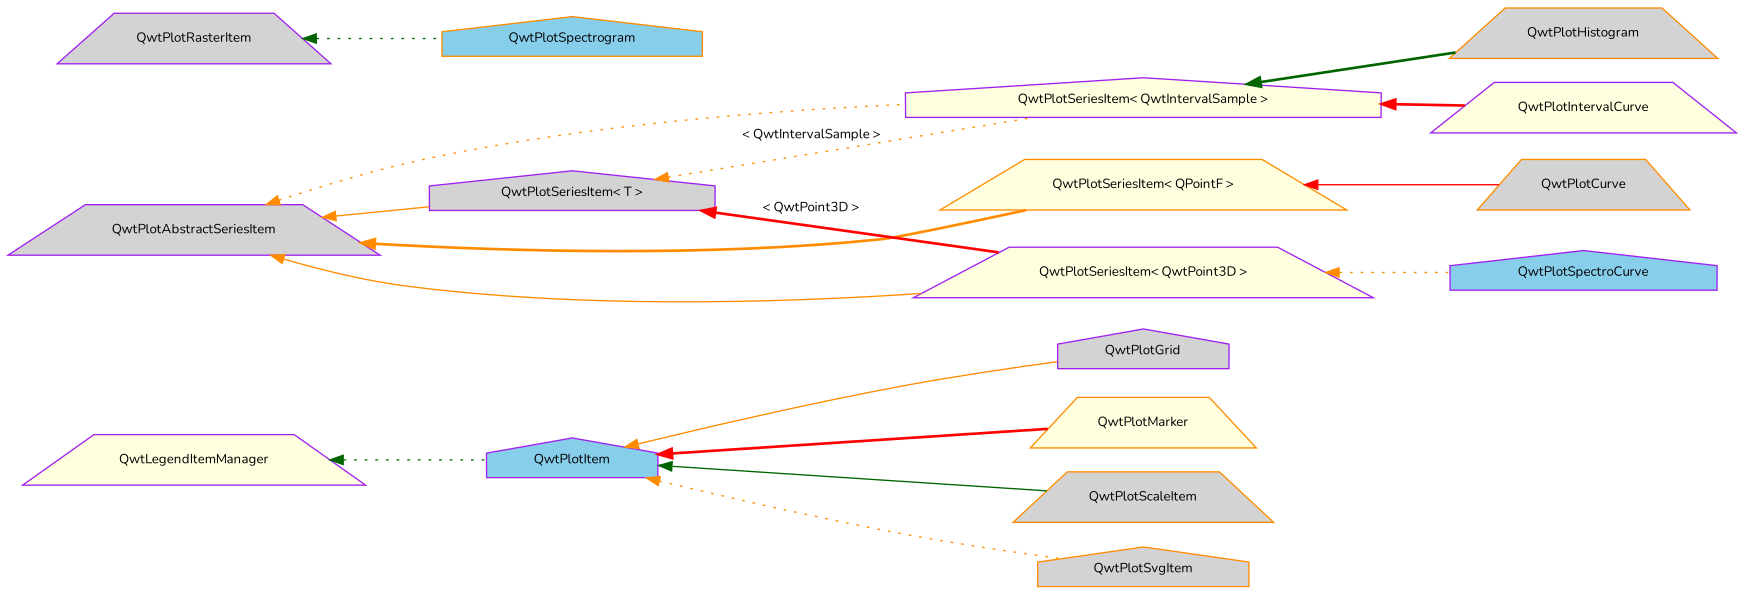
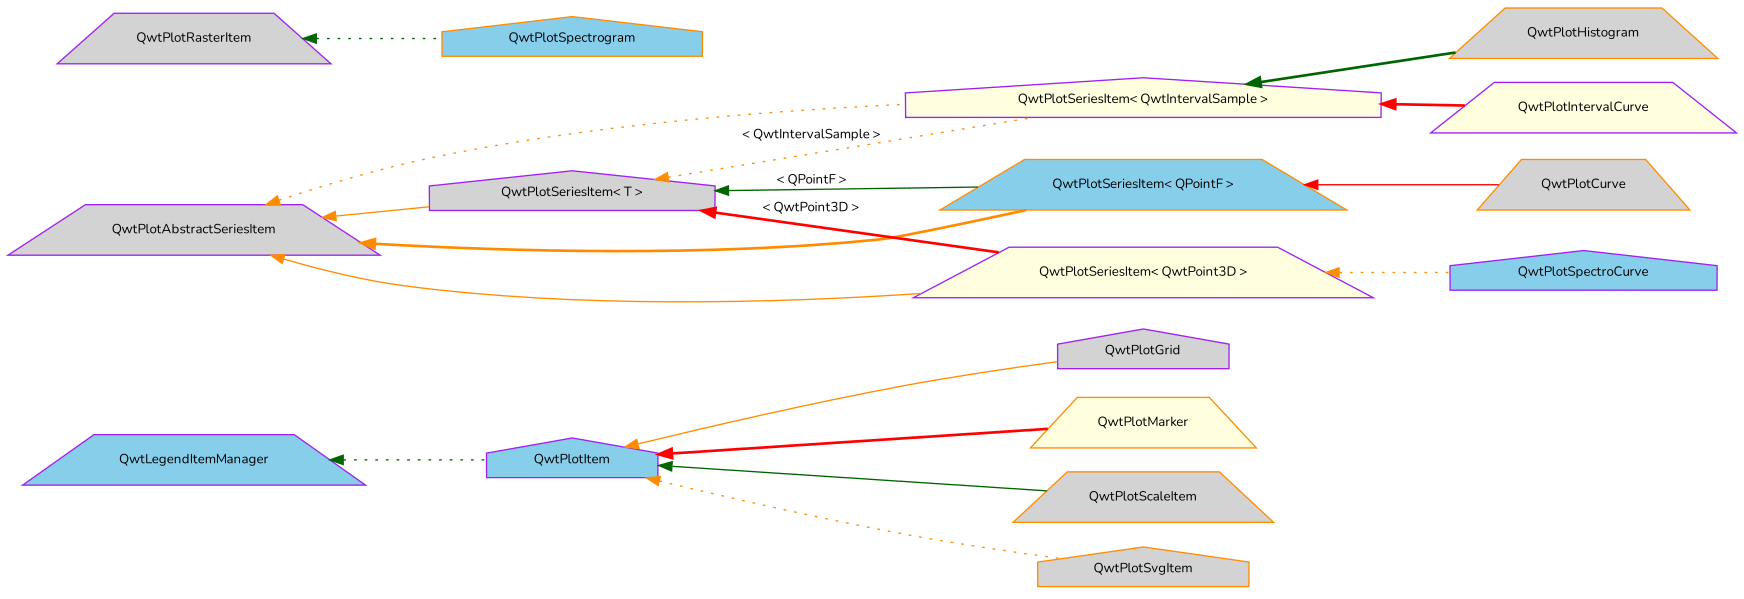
node "QwtPlotSeriesItem< QPointF >": fillcolor lightyellow -> skyblue
edge "QwtPlotSeriesItem< QPointF >" -> "QwtPlotSeriesItem< T >": added, label "< QPointF >"
node "QwtLegendItemManager": fillcolor lightyellow -> skyblue
